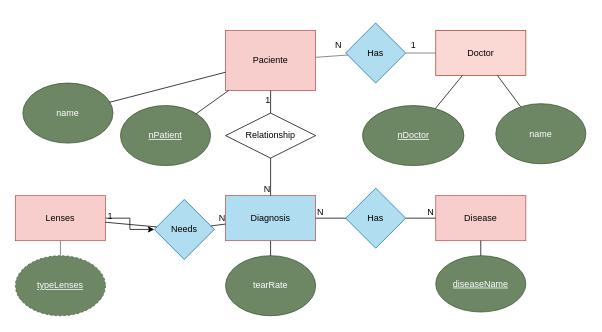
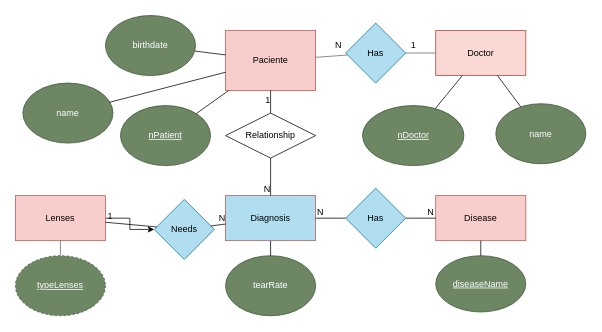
node "birthdate": added
edge "birthdate" -- "Paciente": added
